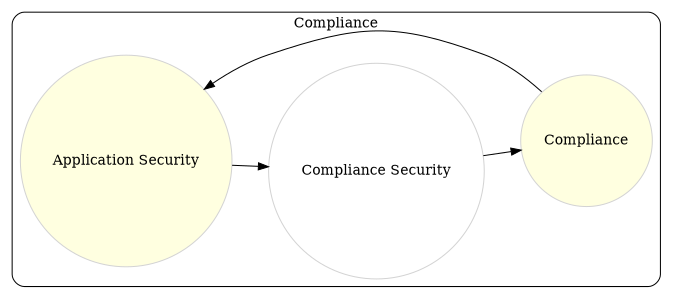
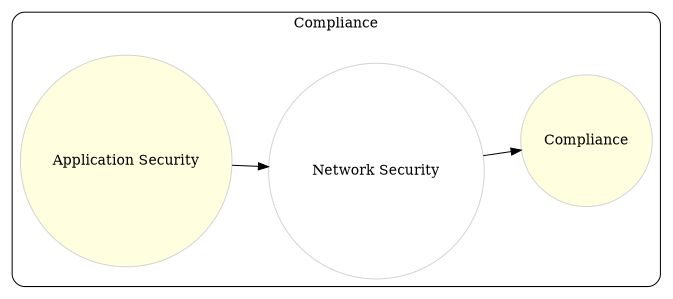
edge "Compliance" -> "Application Security": removed
node "Compliance Security": label "Compliance Security" -> "Network Security"
